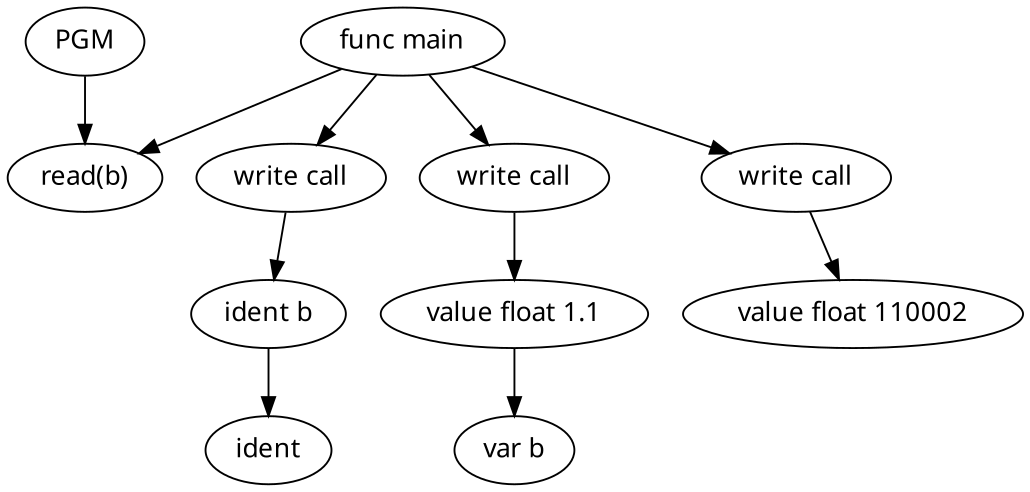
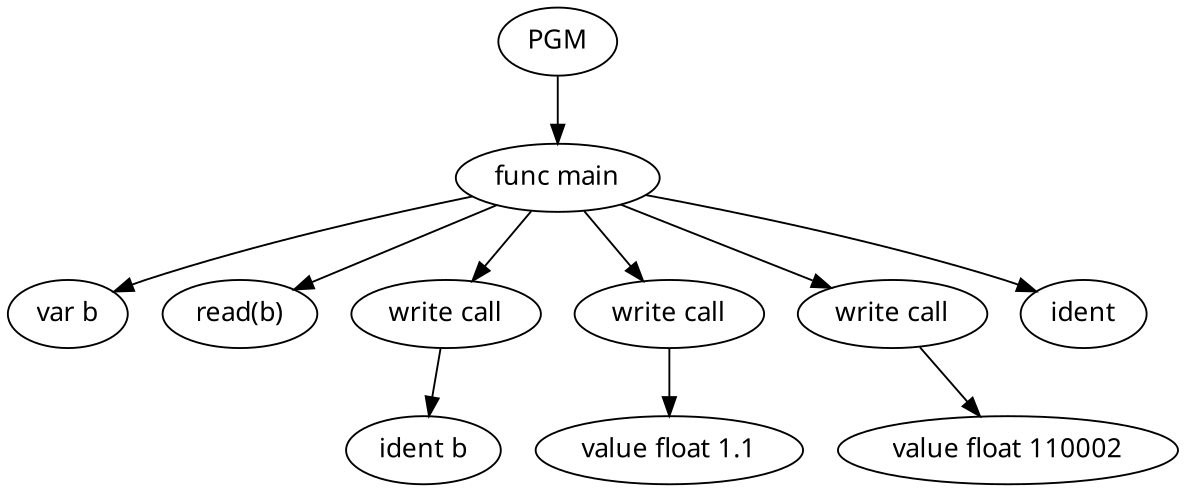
edge "PGM" -> "read(b)": now "PGM" -> "func main"
edge "ident b" -> "ident": now "func main" -> "ident"
edge "value float 1.1" -> "var b": now "func main" -> "var b"
